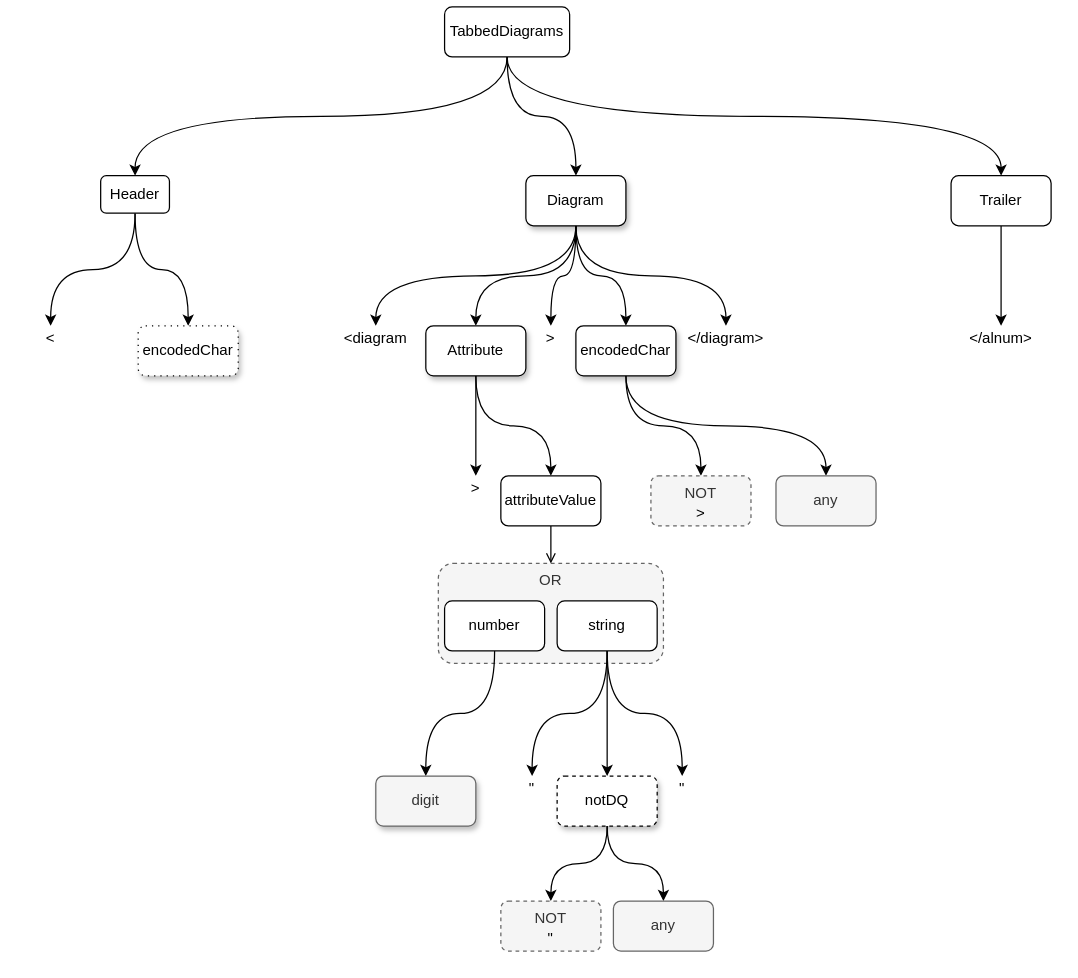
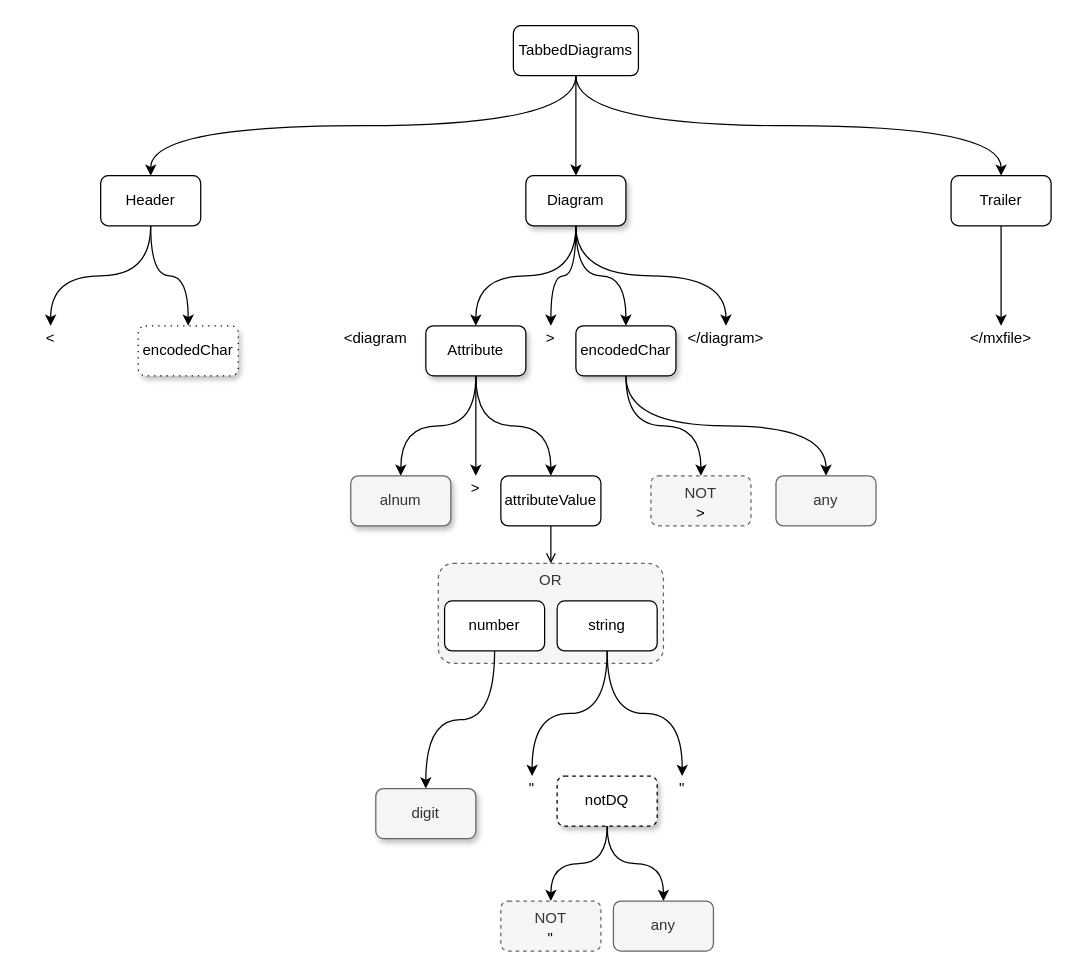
node "TabbedDiagrams": moved (507, 32) -> (576, 51)
node "Header": size 69x38 -> 100x50
edge "Diagram" -> "<diagram": removed
node "</alnum>": label "</alnum>" -> "</mxfile>"
edge "Attribute" -> "alnum": added
node "alnum": added
edge "string" -> "notDQ": removed
node "digit": moved (426, 801) -> (426, 813)
